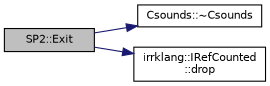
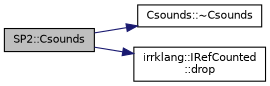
node "SP2::Exit": label "SP2::Exit" -> "SP2::Csounds"
